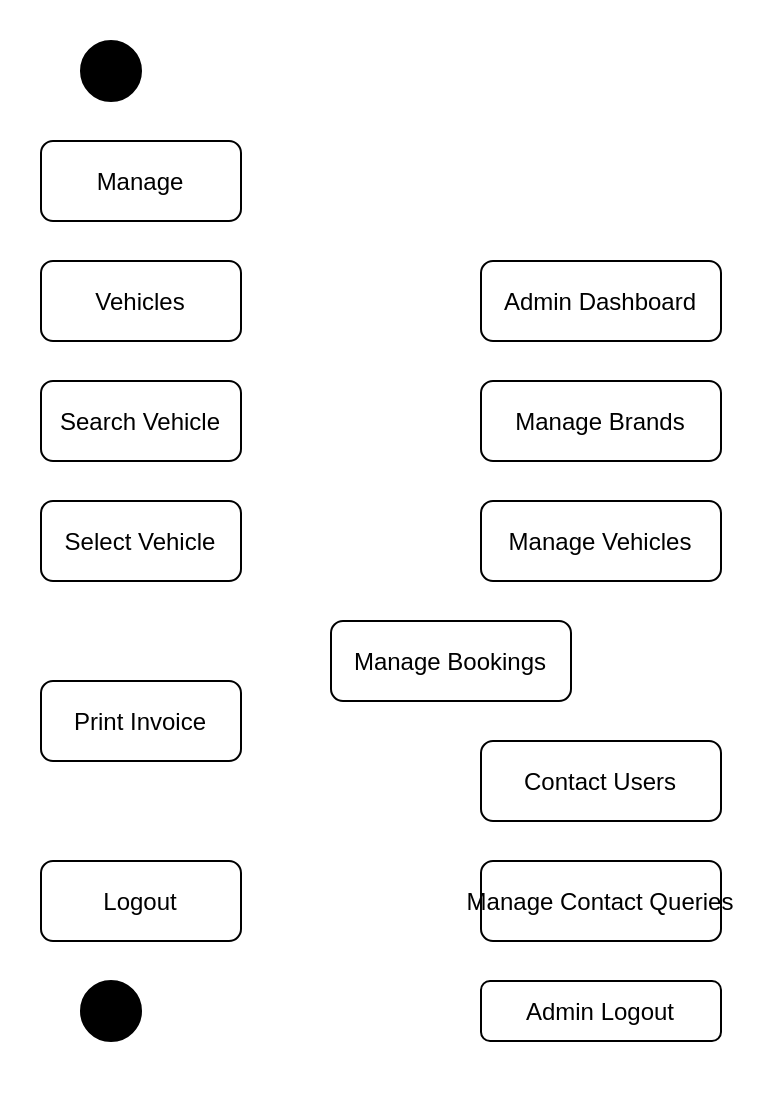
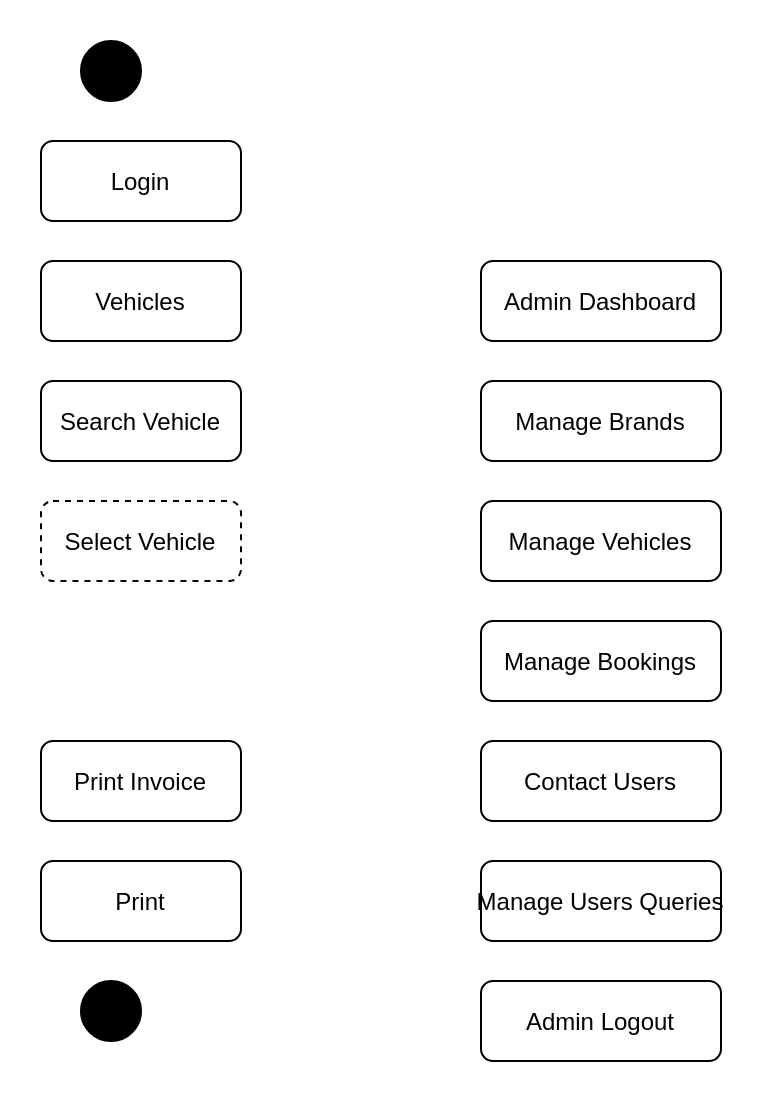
node "Manage": label "Manage" -> "Login"
node "Select Vehicle": style solid -> dashed
node "Manage Bookings": moved (451, 661) -> (601, 661)
node "Print Invoice": moved (141, 721) -> (141, 781)
node "Logout": label "Logout" -> "Print"
node "Manage Contact Queries": label "Manage Contact Queries" -> "Manage Users Queries"
node "Admin Logout": size 240x60 -> 240x80
